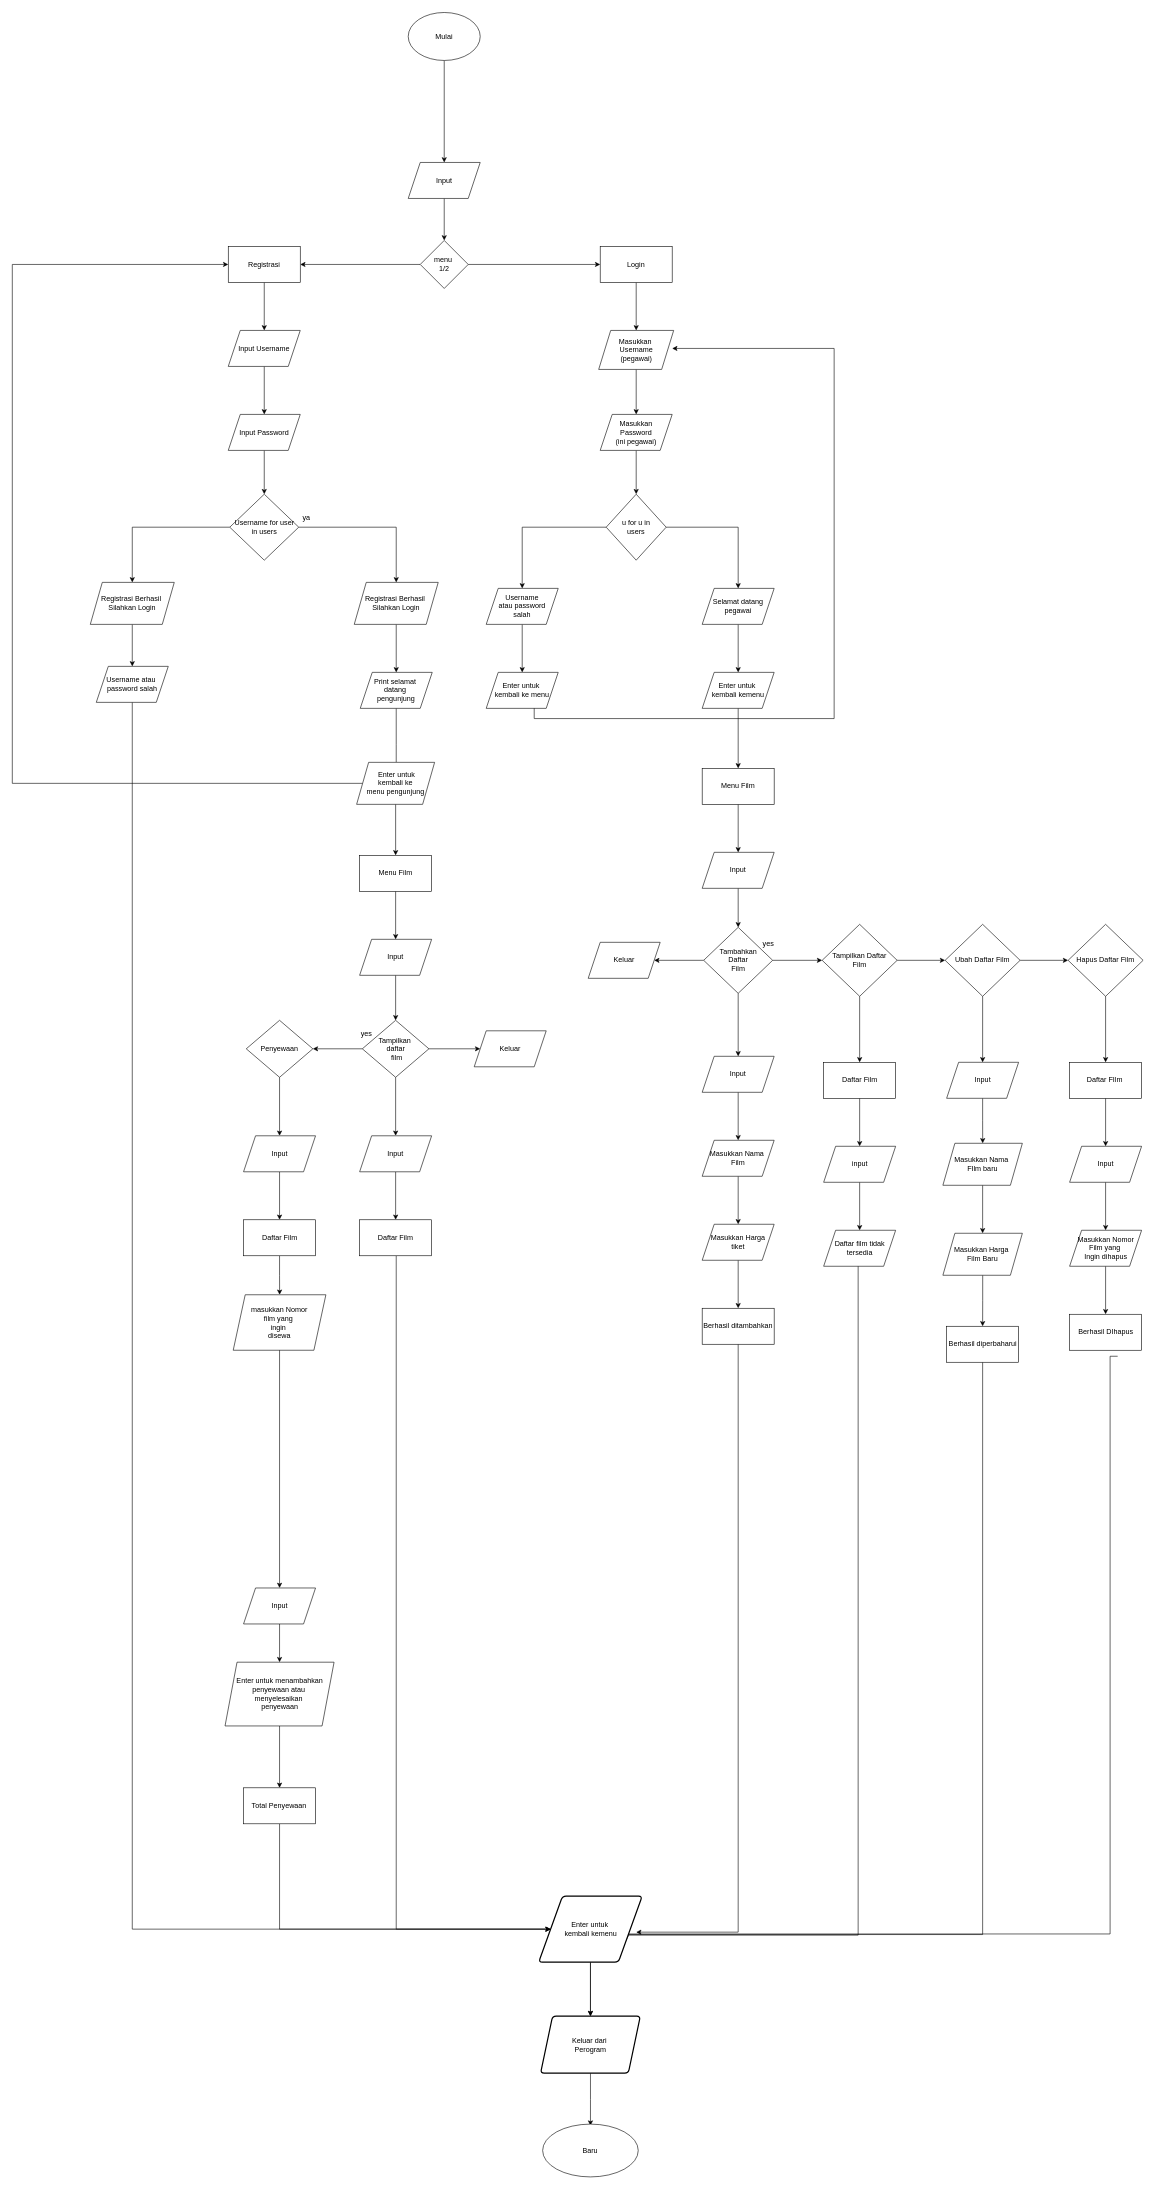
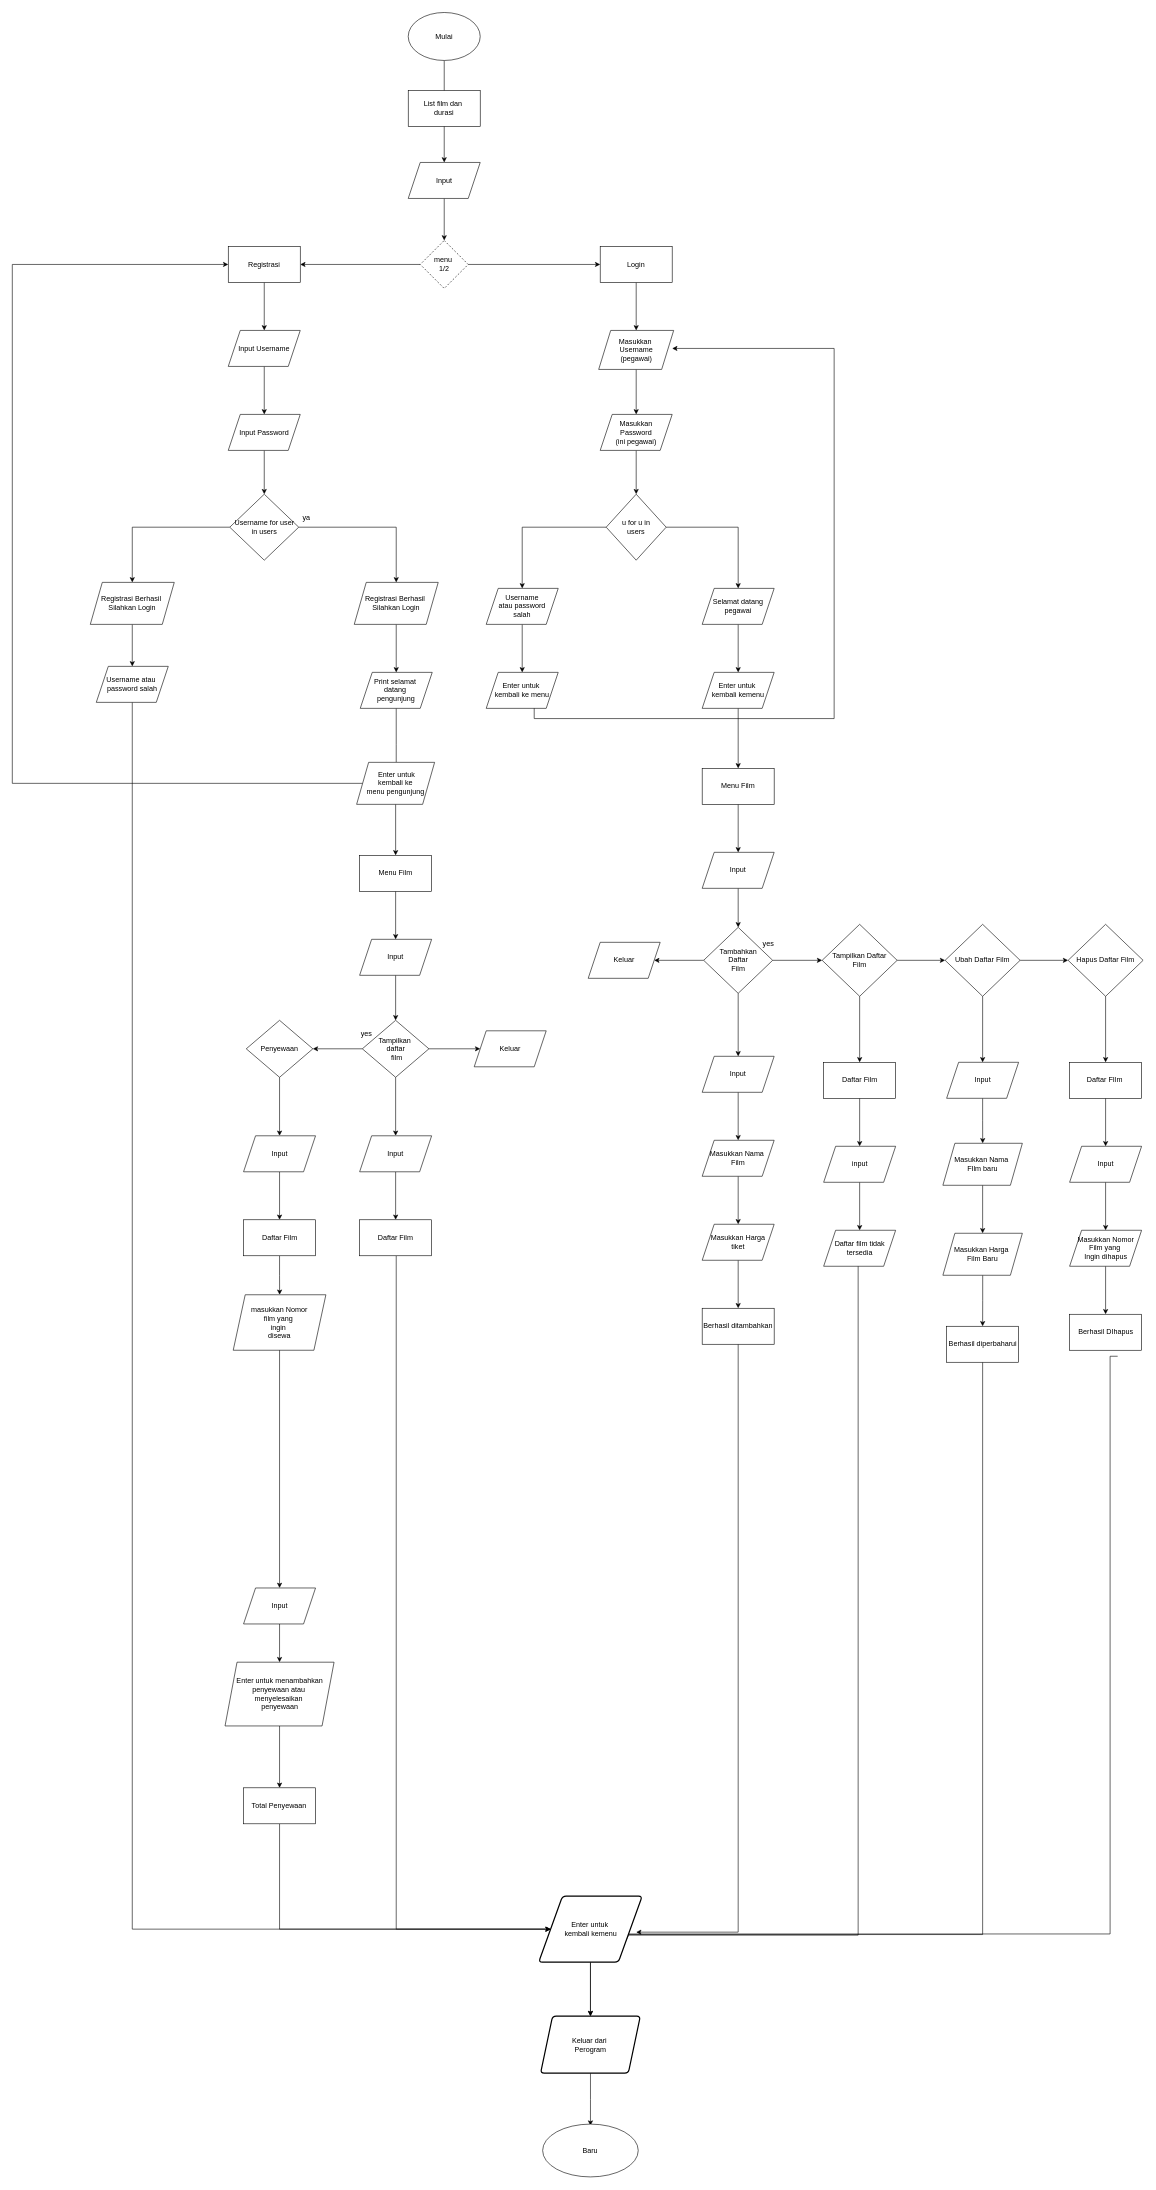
node "List film dan durasi": added
node "menu 1/2": style solid -> dashed
